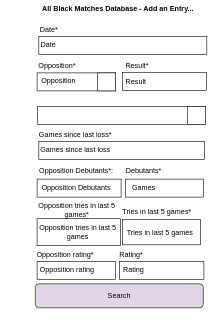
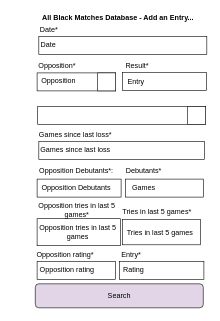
node "All Black Matches Database - Add an Entry...": moved (118, 9) -> (118, 18)
node "Result": label "Result" -> "Entry"
node "Rating*": label "Rating*" -> "Entry*"
